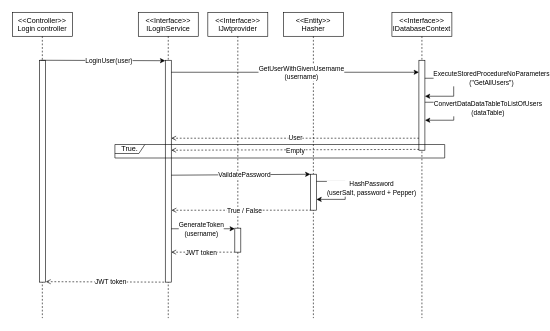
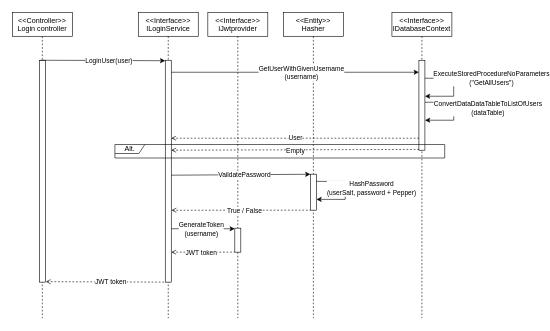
node "True.": label "True." -> "Alt."
